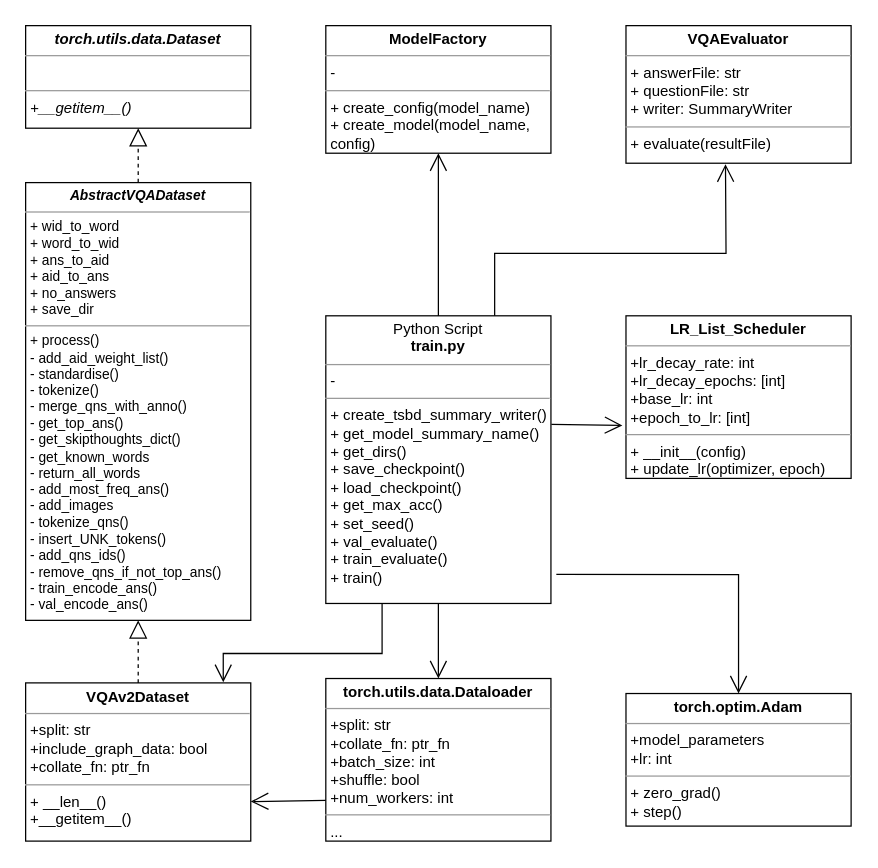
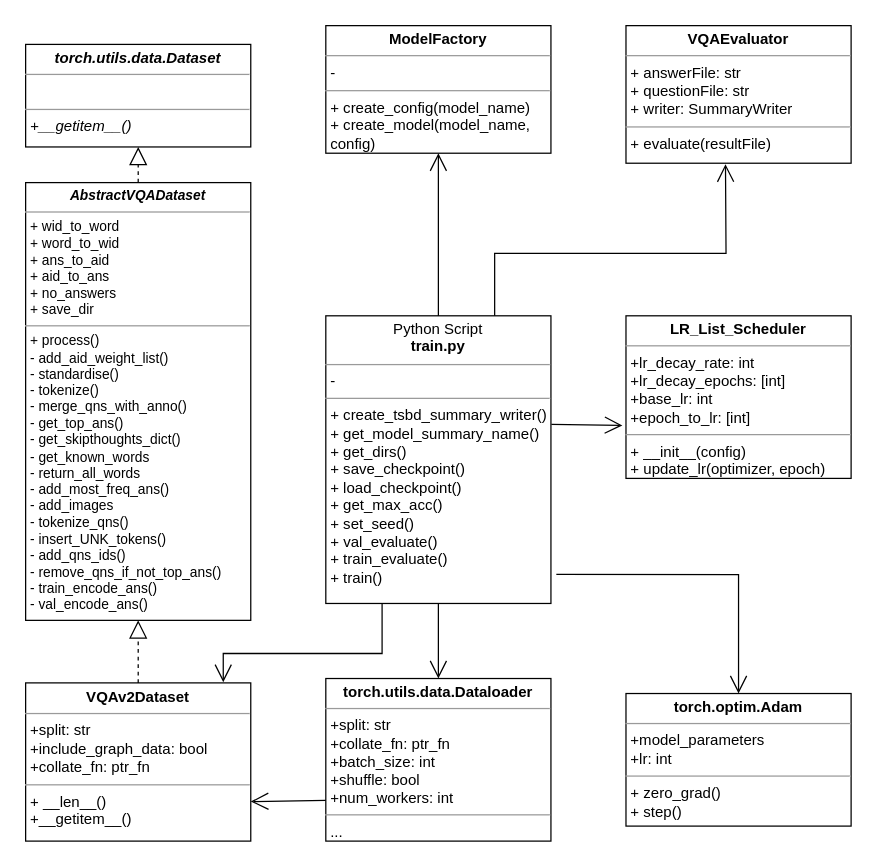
node "torch.utils.data.Dataset +__getitem__()": moved (138, 77) -> (138, 96)
